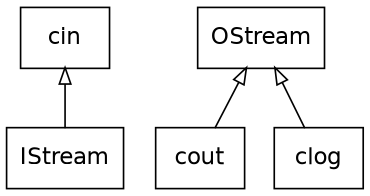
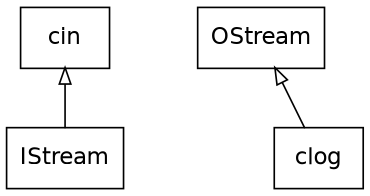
node "cout": removed
